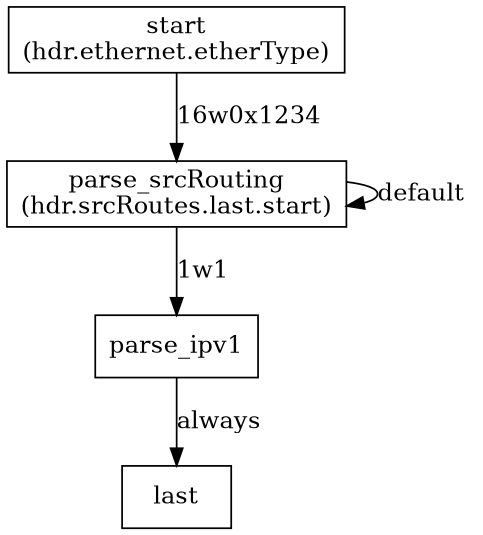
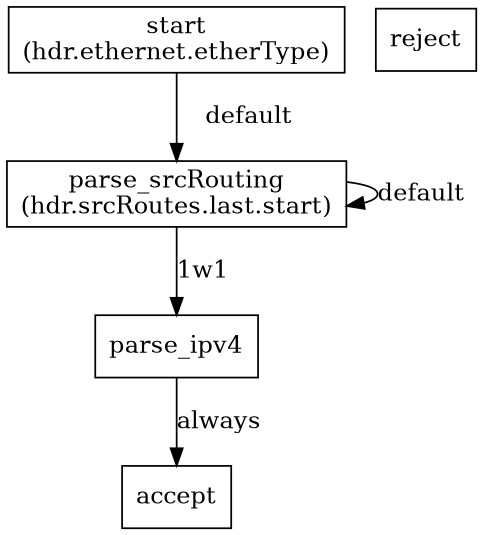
node "reject": added
edge "start (hdr.ethernet.etherType)" -> "parse_srcRouting (hdr.srcRoutes.last.start)": label "16w0x1234" -> "default"
node "parse_ipv1": label "parse_ipv1" -> "parse_ipv4"
node "last": label "last" -> "accept"
